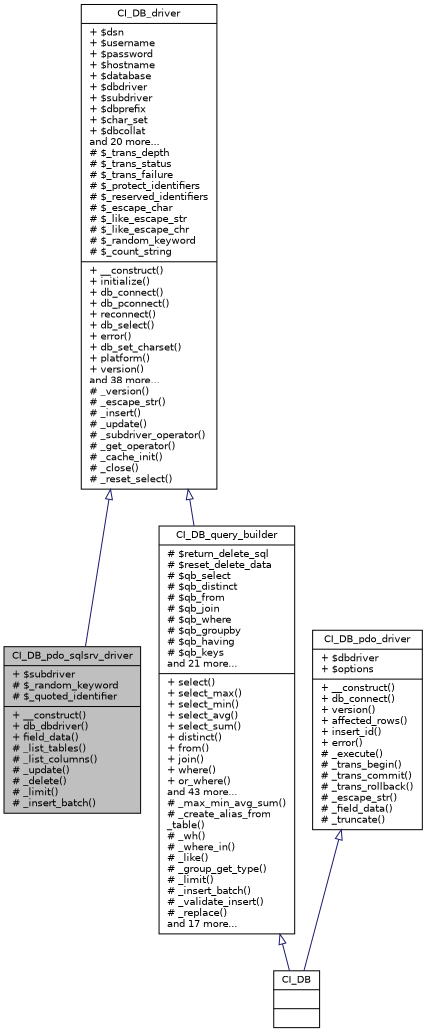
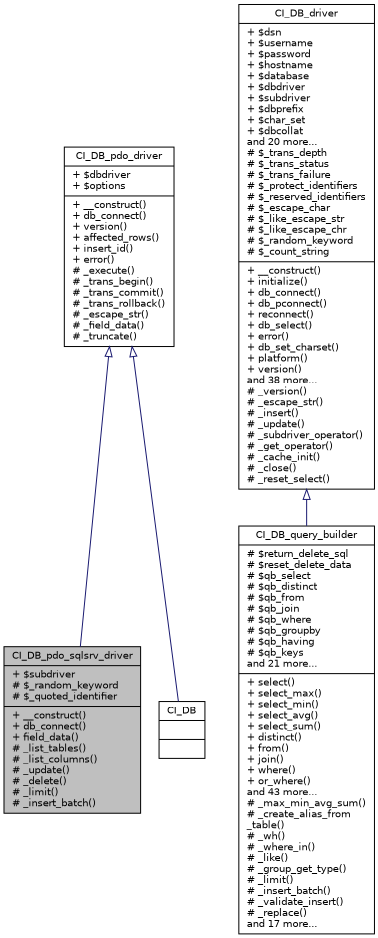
edge "CI_DB_pdo_sqlsrv_driver" -> "CI_DB_driver": now "CI_DB_pdo_sqlsrv_driver" -> "CI_DB_pdo_driver"
node "CI_DB_pdo_sqlsrv_driver": text "+ db_dbdriver()" -> "+ db_connect()"
edge "CI_DB" -> "CI_DB_query_builder": removed
